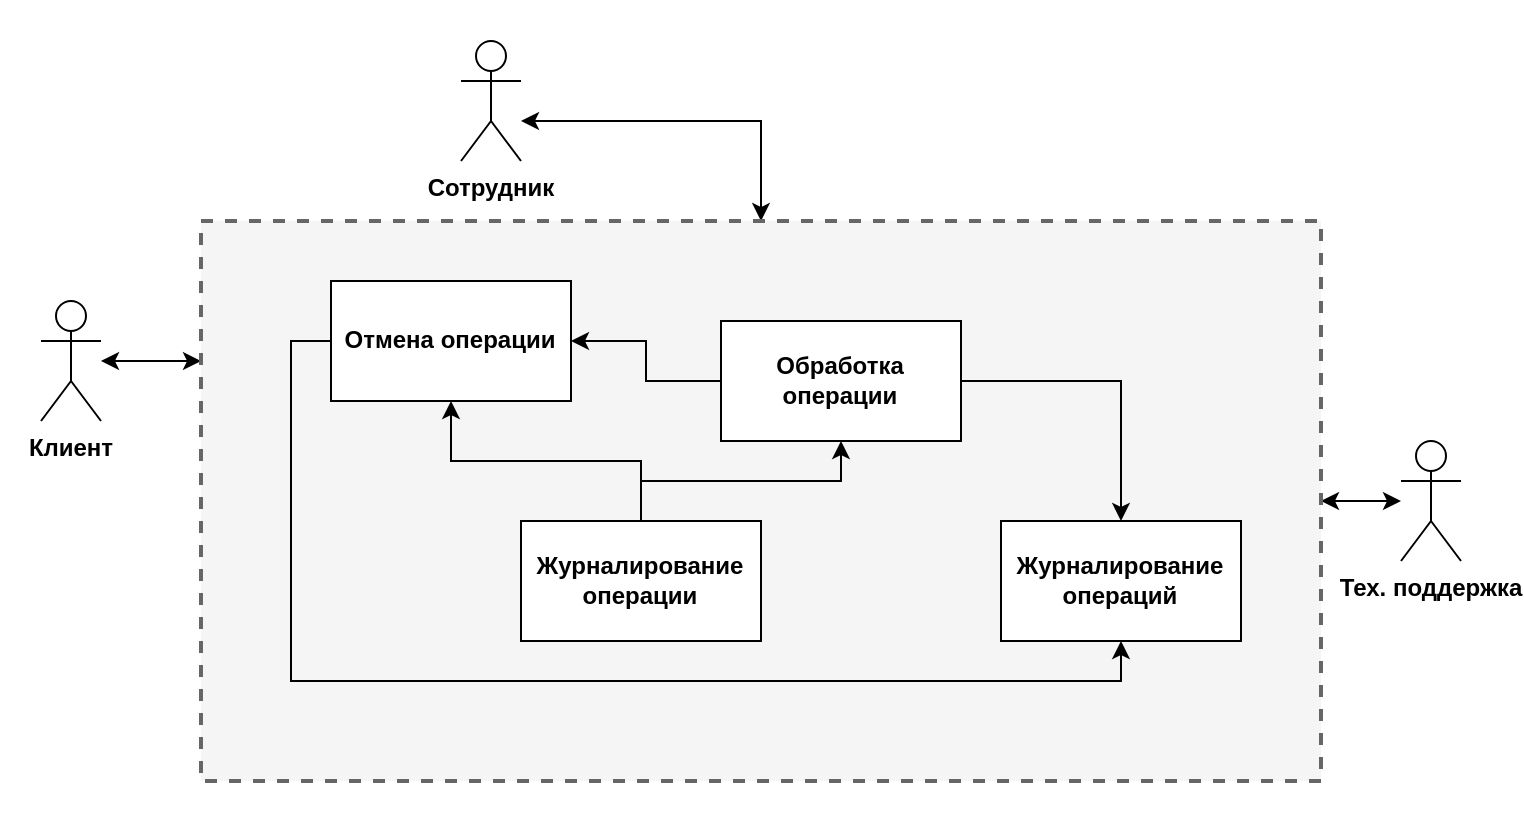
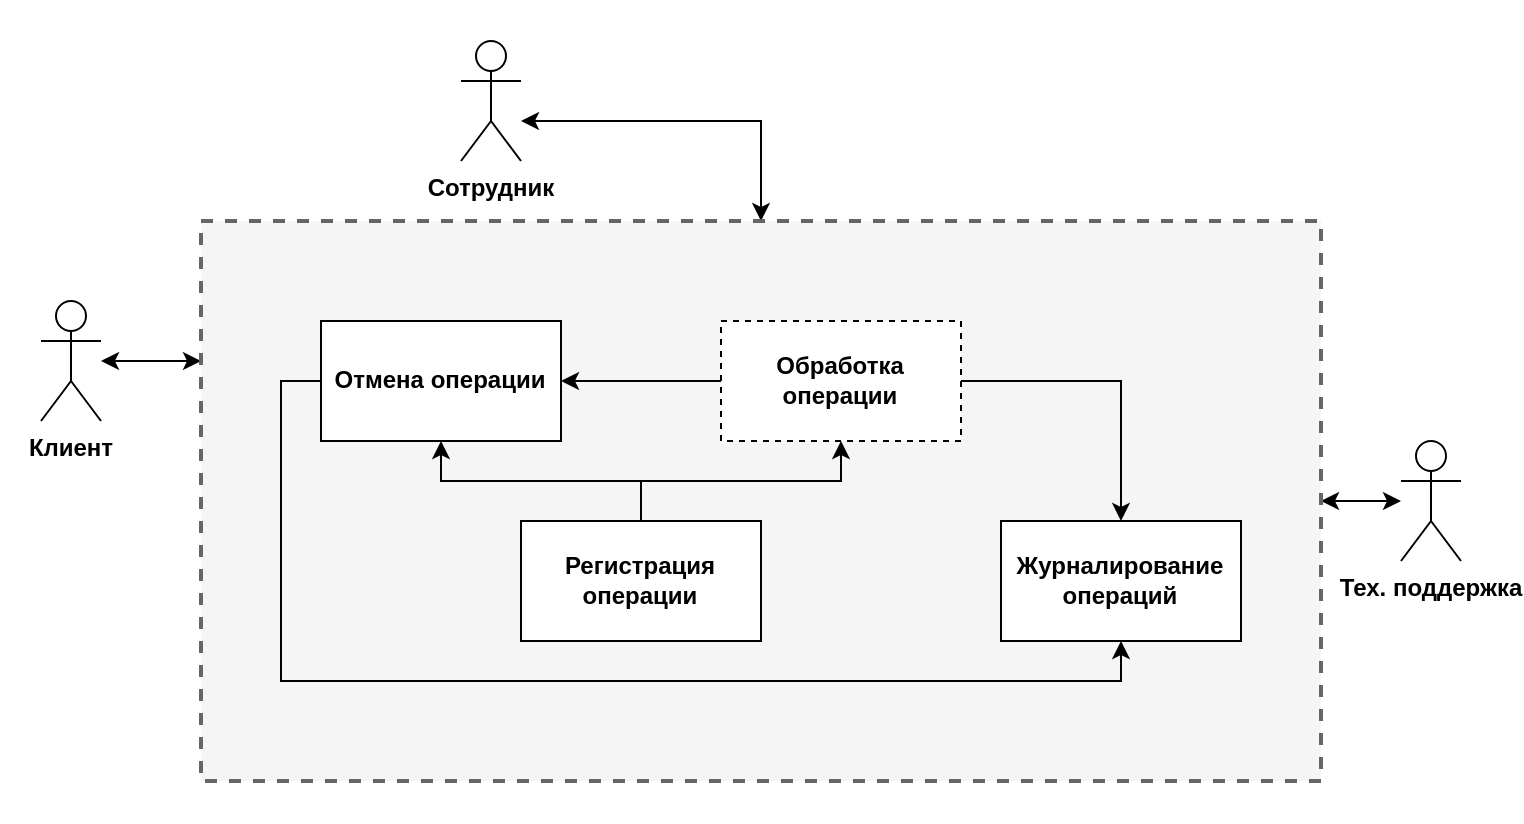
node "Отмена операции": moved (451, 341) -> (441, 381)
node "Обработка операции": style solid -> dashed
node "Журналирование операции": label "Журналирование операции" -> "Регистрация операции"
